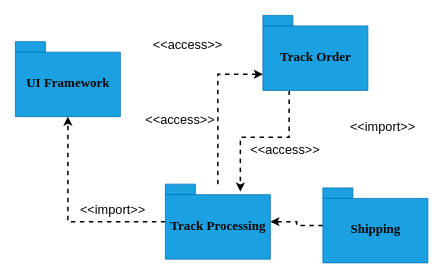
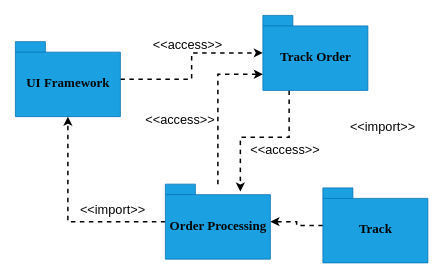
edge "UI Framework" -> "Track Order": added
node "Track Processing": label "Track Processing" -> "Order Processing"
node "Shipping": label "Shipping" -> "Track"
